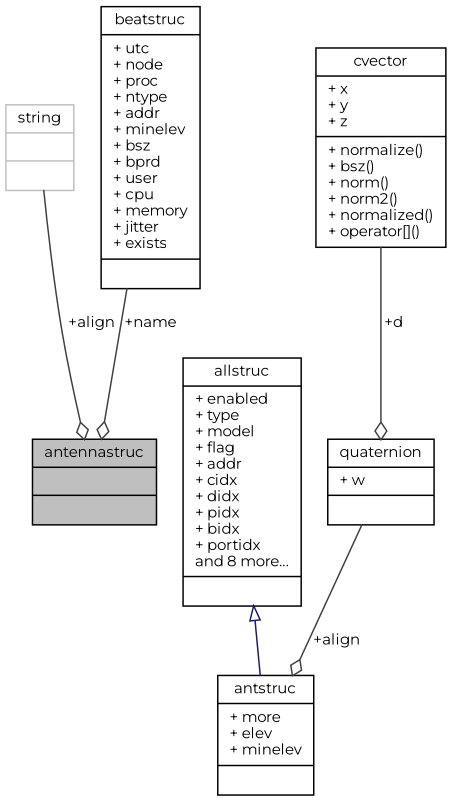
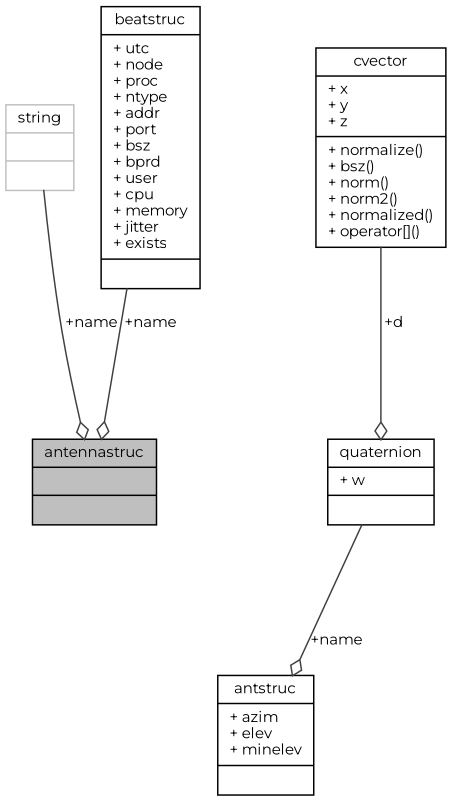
node "beatstruc": text "+ minelev" -> "+ port"
edge "string" -> "antennastruc": label " +align" -> " +name"
node "allstruc": removed
edge "quaternion" -> "antstruc": label " +align" -> " +name"
node "antstruc": text "+ more" -> "+ azim"
